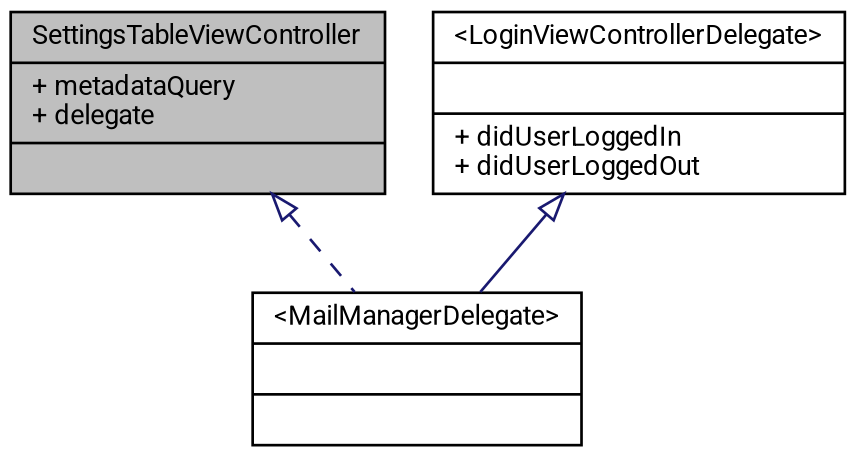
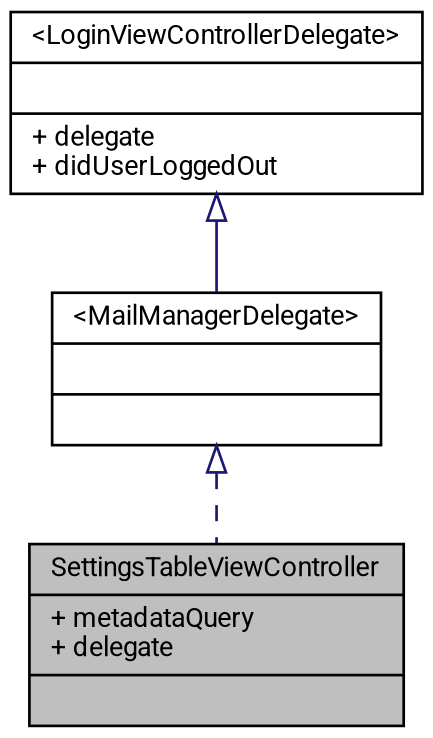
node "<LoginViewControllerDelegate>": text "+ didUserLoggedIn" -> "+ delegate"
edge "<MailManagerDelegate>" -> "SettingsTableViewController": reversed
